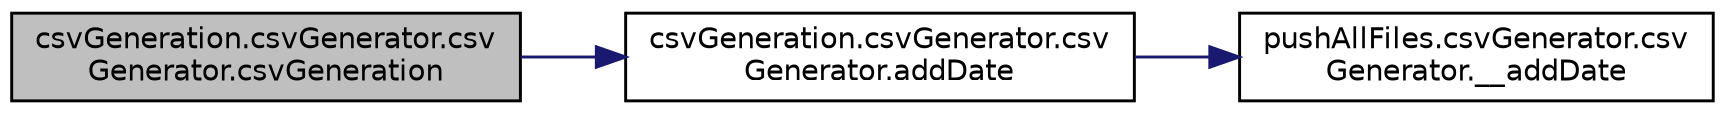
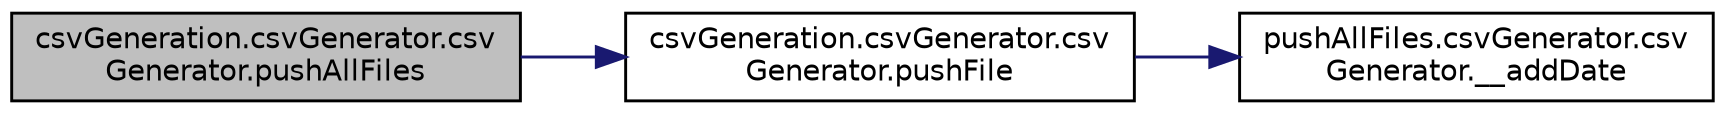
node "csvGeneration.csvGenerator.csv Generator.csvGeneration": label "csvGeneration.csvGenerator.csv Generator.csvGeneration" -> "csvGeneration.csvGenerator.csv Generator.pushAllFiles"
node "csvGeneration.csvGenerator.csv Generator.addDate": label "csvGeneration.csvGenerator.csv Generator.addDate" -> "csvGeneration.csvGenerator.csv Generator.pushFile"
